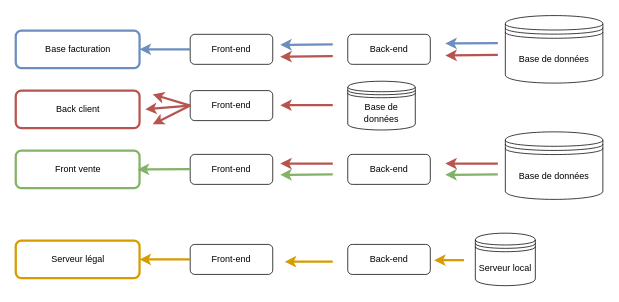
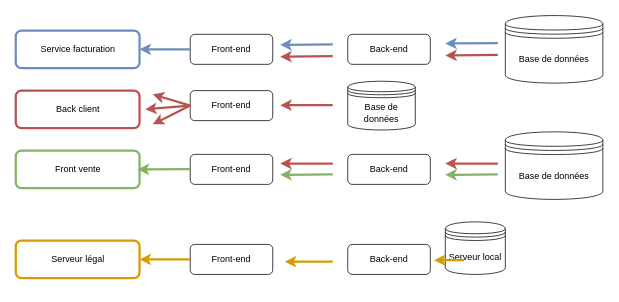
node "Base facturation": label "Base facturation" -> "Service facturation"
node "Serveur local": moved (505, 259) -> (475, 248)
